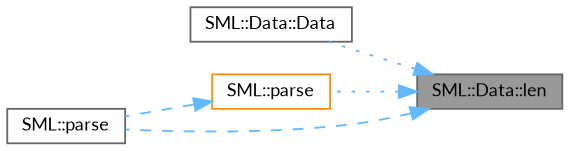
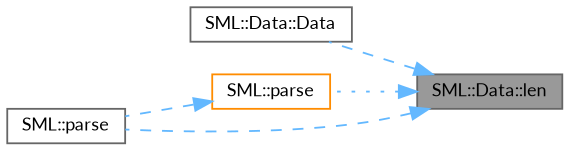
edge "SML::Data::Data" -> "SML::Data::len": style dotted -> dashed
